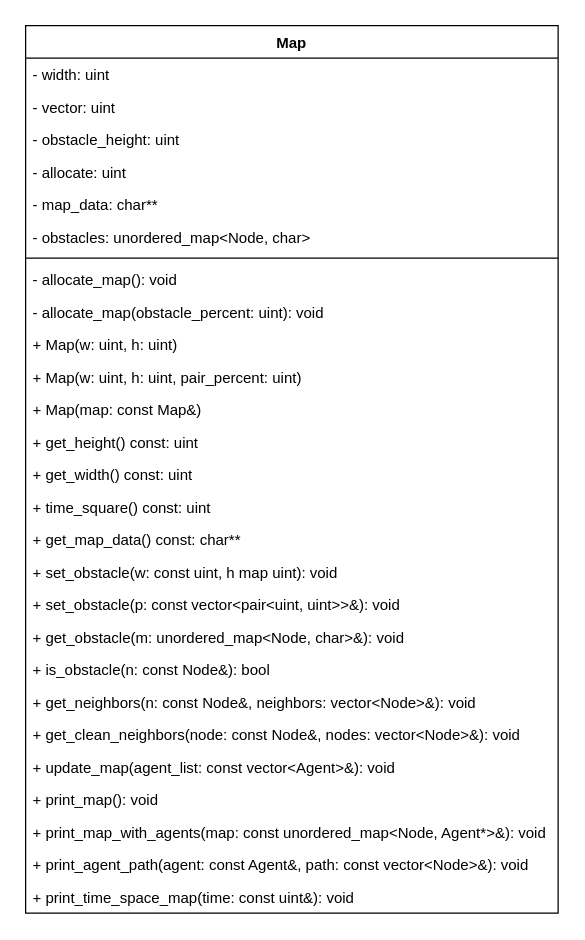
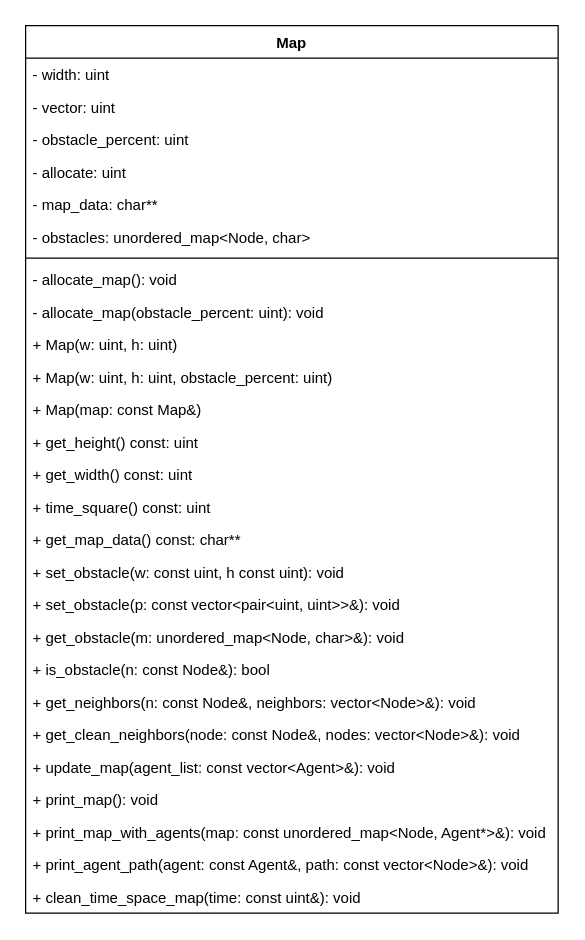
node "- obstacle_height: uint": label "- obstacle_height: uint" -> "- obstacle_percent: uint"
node "+ Map(w: uint, h: uint, pair_percent: uint)": label "+ Map(w: uint, h: uint, pair_percent: uint)" -> "+ Map(w: uint, h: uint, obstacle_percent: uint)"
node "+ set_obstacle(w: const uint, h map uint): void": label "+ set_obstacle(w: const uint, h map uint): void" -> "+ set_obstacle(w: const uint, h const uint): void"
node "+ print_time_space_map(time: const uint&): void": label "+ print_time_space_map(time: const uint&): void" -> "+ clean_time_space_map(time: const uint&): void"
